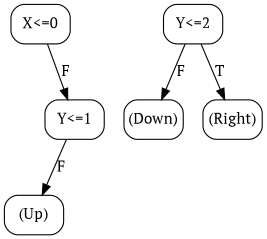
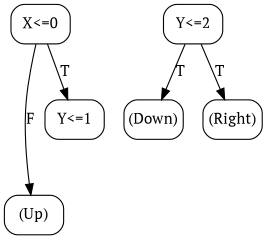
edge "X<=0" -> "Y<=1": label "F" -> "T"
edge "Y<=2" -> "(Down)": label "F" -> "T"
edge "Y<=1" -> "(Up)": now "X<=0" -> "(Up)"
